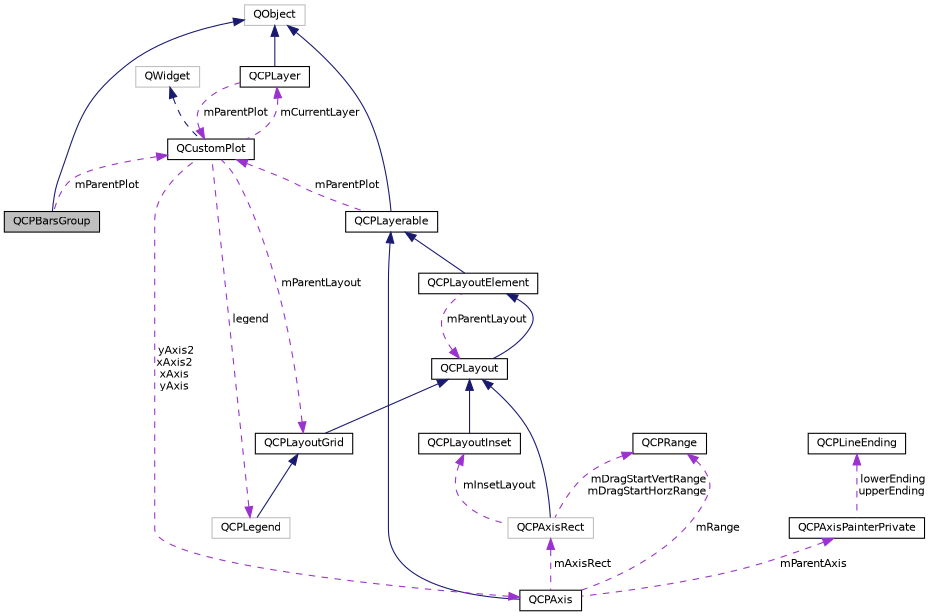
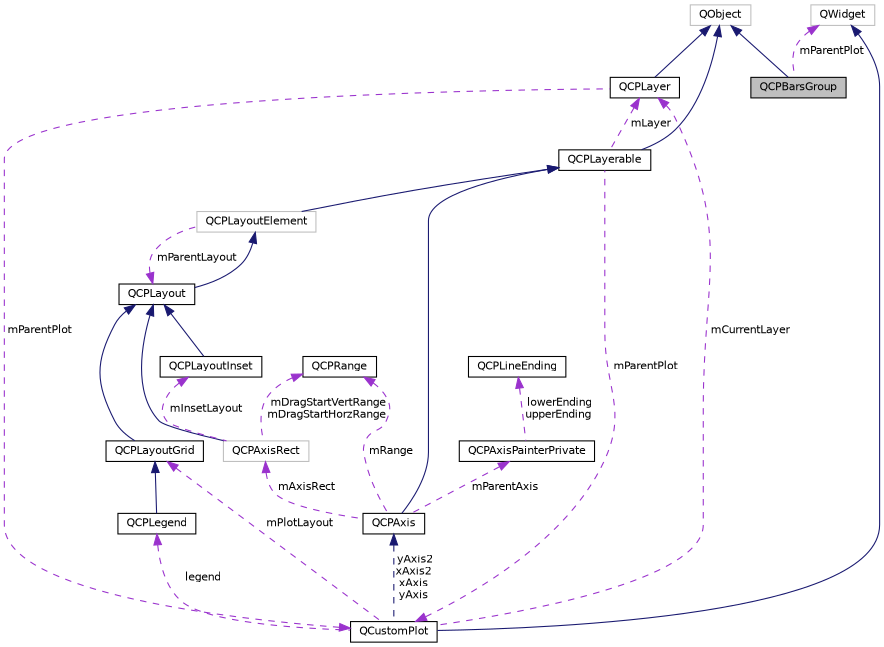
edge "QCustomPlot" -> "QWidget": style dashed -> solid
edge "QCPLayerable" -> "QCPLayer": added, label "mLayer"
edge "QCPBarsGroup" -> "QCustomPlot": now "QCPBarsGroup" -> "QWidget"
edge "QCustomPlot" -> "QCPLayoutGrid": label " mParentLayout" -> " mPlotLayout"
node "QCPLayoutElement": color black -> grey75
edge "QCustomPlot" -> "QCPAxis": color darkorchid3 -> midnightblue
node "QCPLegend": color grey75 -> black
